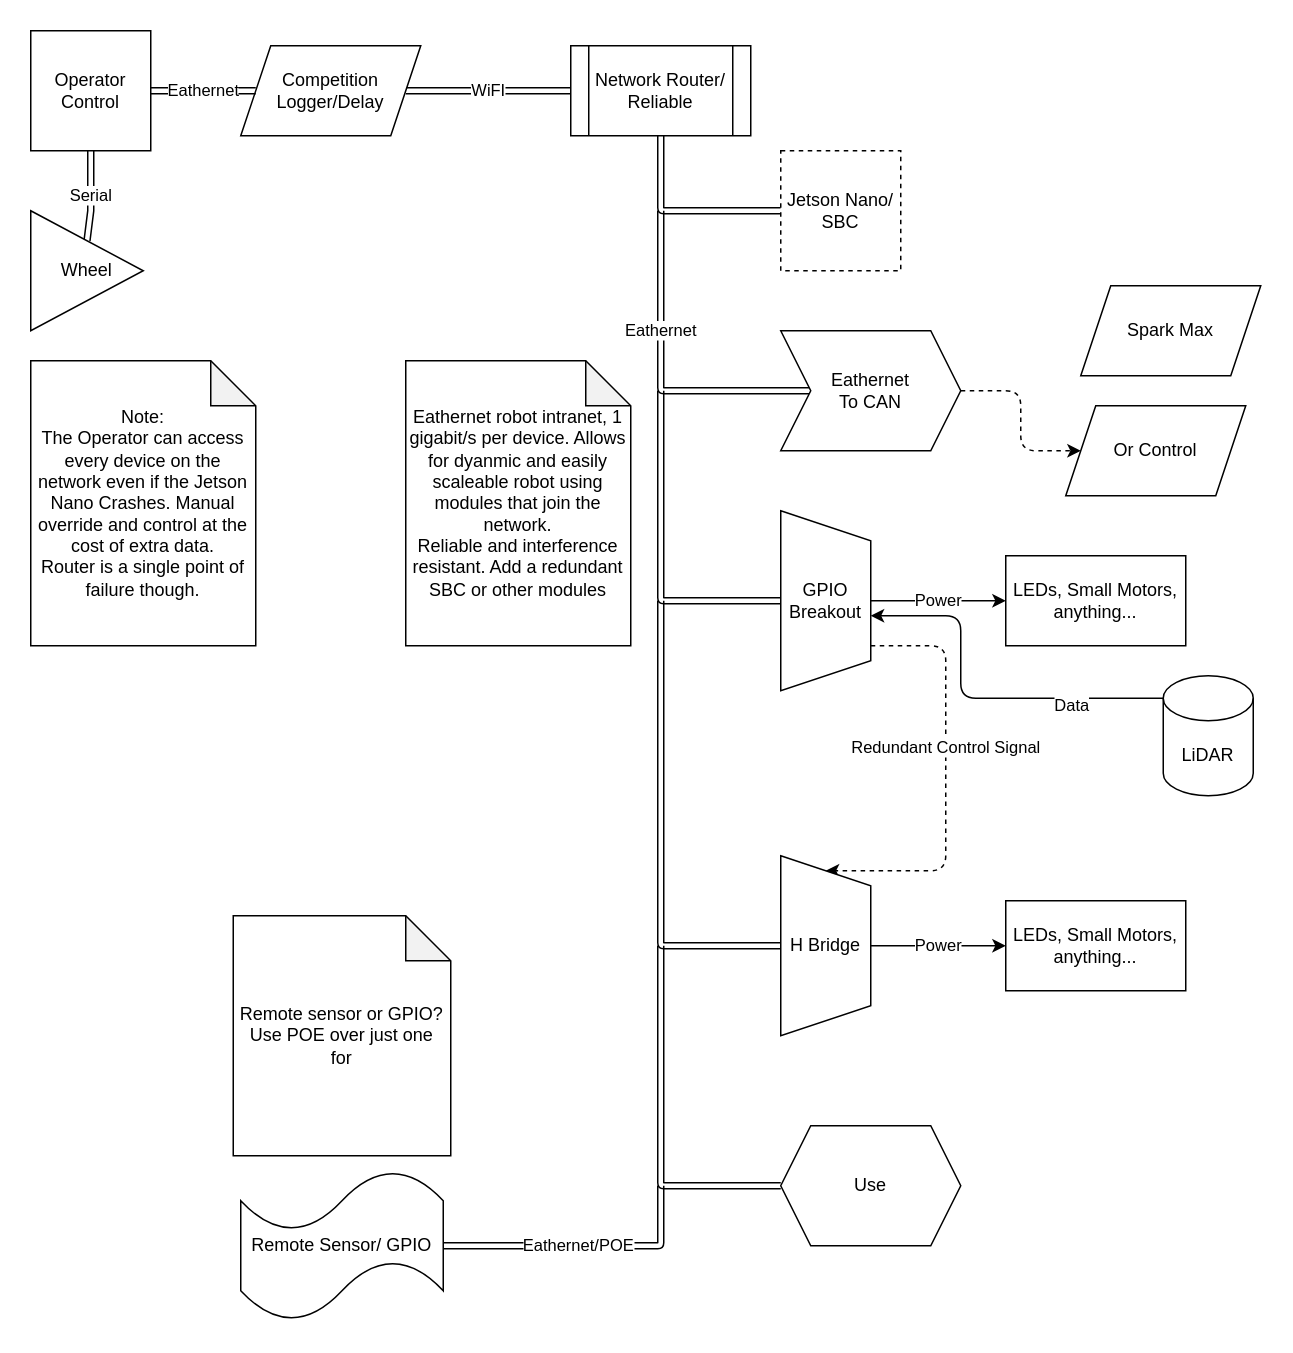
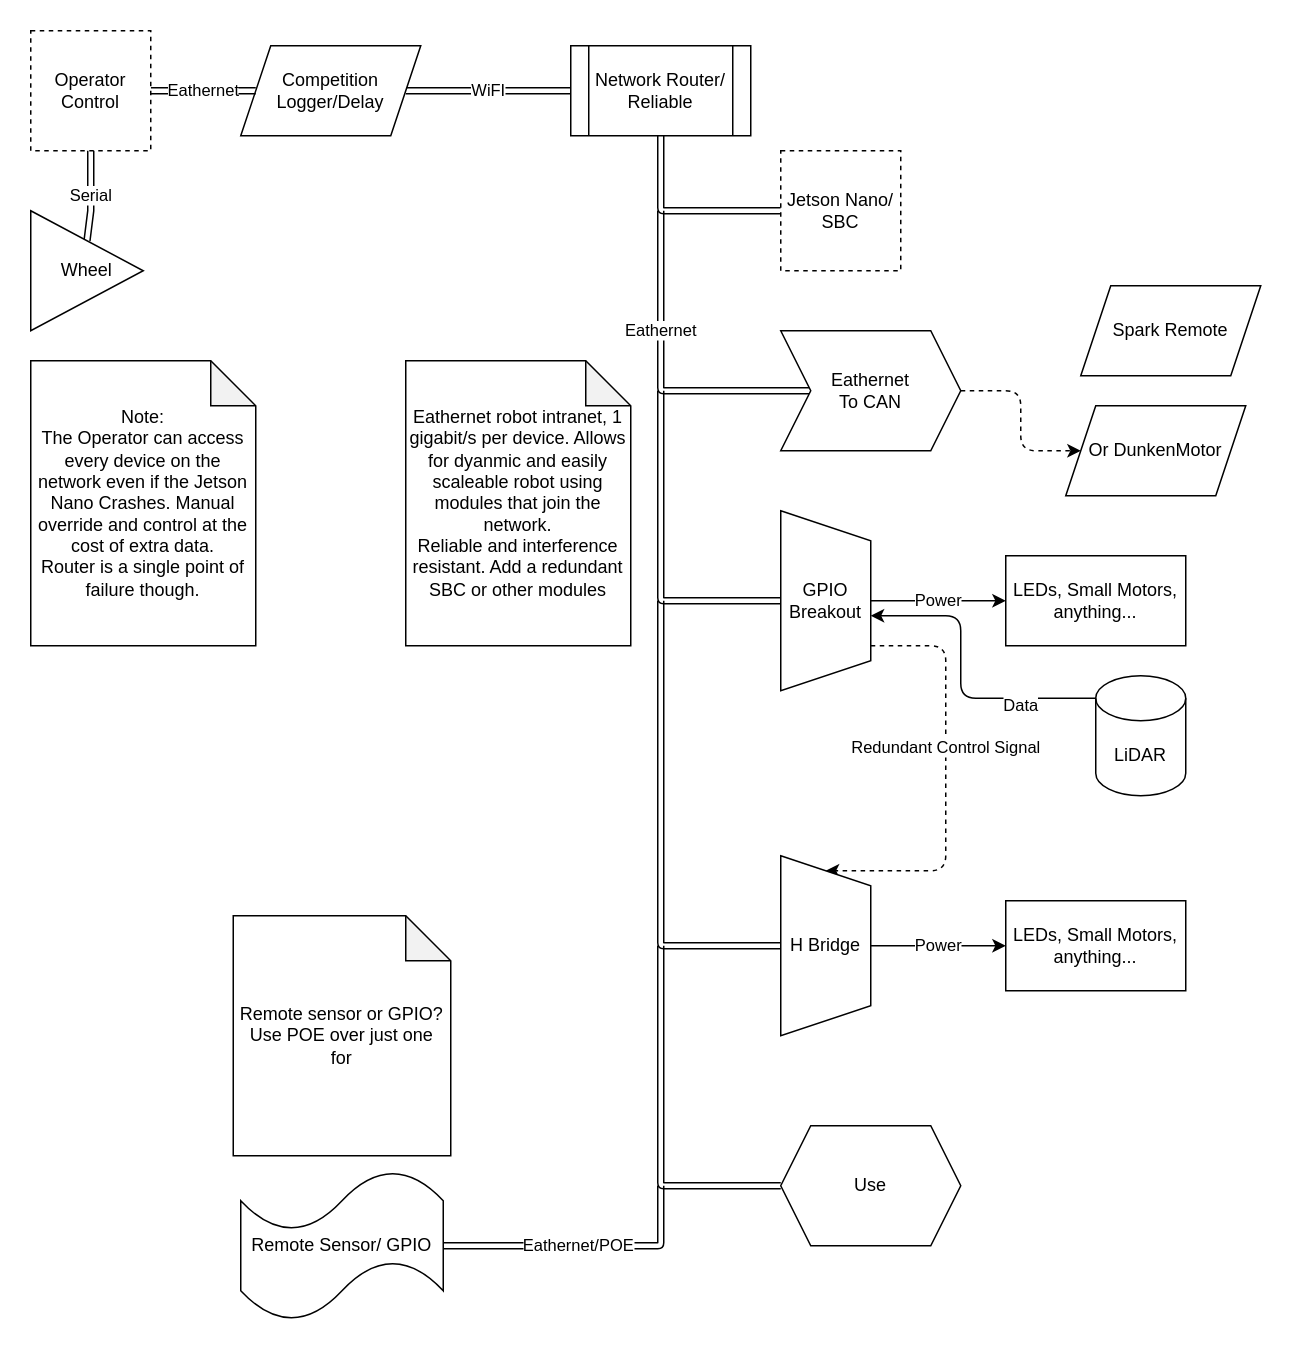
node "Operator Control": style solid -> dashed
node "Spark Max": label "Spark Max" -> "Spark Remote"
node "Or Control": label "Or Control" -> "Or DunkenMotor"
node "LiDAR": moved (1208, 736) -> (1141, 736)
